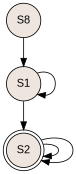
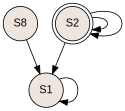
edge "S1" -> "S2": reversed
